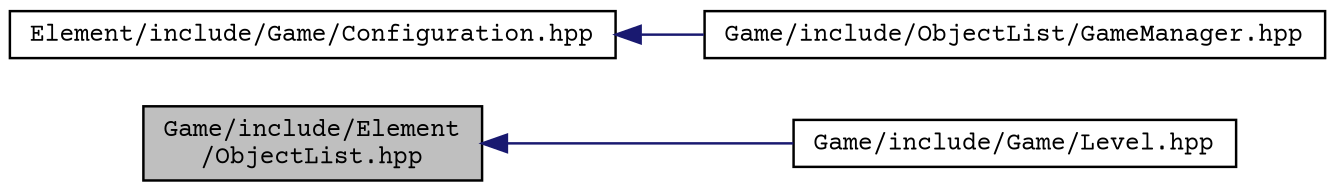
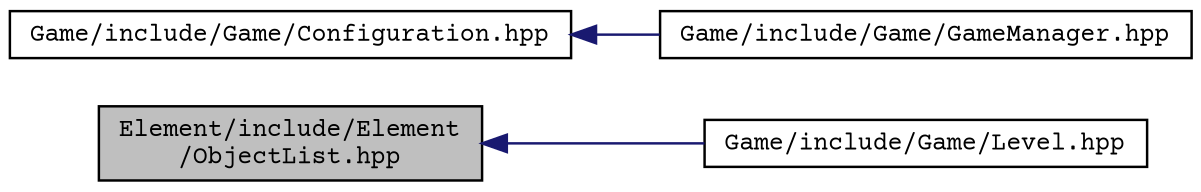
node "Element/include/Game/Configuration.hpp": label "Element/include/Game/Configuration.hpp" -> "Game/include/Game/Configuration.hpp"
node "Game/include/ObjectList/GameManager.hpp": label "Game/include/ObjectList/GameManager.hpp" -> "Game/include/Game/GameManager.hpp"
node "Game/include/Element /ObjectList.hpp": label "Game/include/Element /ObjectList.hpp" -> "Element/include/Element /ObjectList.hpp"
